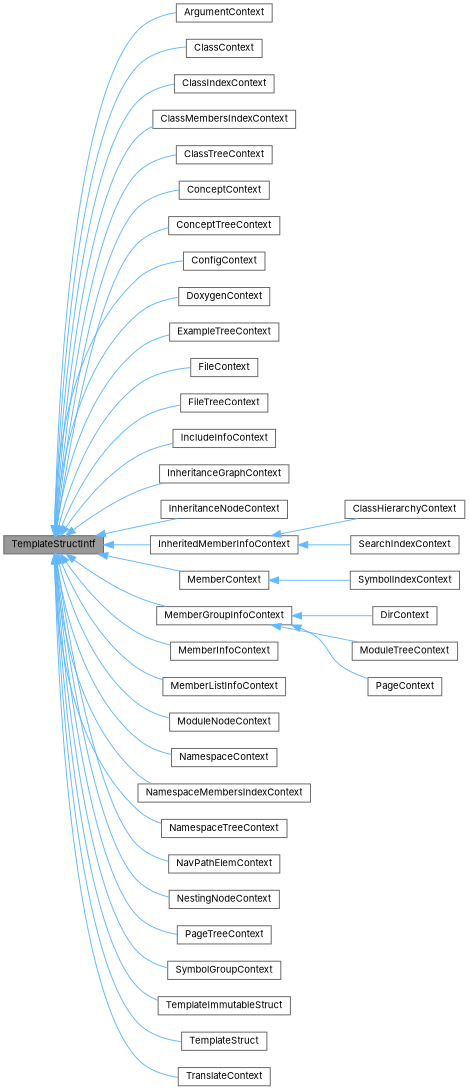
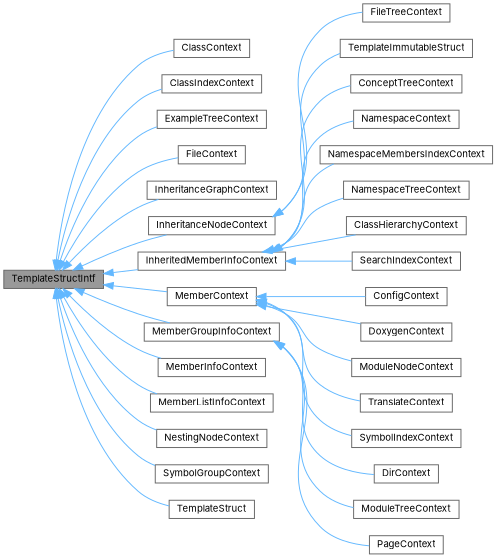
node "ArgumentContext": removed
node "ClassMembersIndexContext": removed
node "ClassTreeContext": removed
node "ConceptContext": removed
edge "ConfigContext" -> "TemplateStructIntf": now "ConfigContext" -> "MemberContext"
edge "ConceptTreeContext" -> "TemplateStructIntf": now "ConceptTreeContext" -> "InheritedMemberInfoContext"
edge "DoxygenContext" -> "TemplateStructIntf": now "DoxygenContext" -> "MemberContext"
node "IncludeInfoContext": removed
edge "FileTreeContext" -> "TemplateStructIntf": now "FileTreeContext" -> "InheritanceNodeContext"
edge "ModuleNodeContext" -> "TemplateStructIntf": now "ModuleNodeContext" -> "MemberContext"
edge "NamespaceContext" -> "TemplateStructIntf": now "NamespaceContext" -> "InheritedMemberInfoContext"
edge "NamespaceTreeContext" -> "TemplateStructIntf": now "NamespaceTreeContext" -> "InheritedMemberInfoContext"
edge "NamespaceMembersIndexContext" -> "TemplateStructIntf": now "NamespaceMembersIndexContext" -> "InheritedMemberInfoContext"
edge "TemplateImmutableStruct" -> "TemplateStructIntf": now "TemplateImmutableStruct" -> "InheritanceNodeContext"
node "NavPathElemContext": removed
edge "TranslateContext" -> "TemplateStructIntf": now "TranslateContext" -> "MemberContext"
node "PageTreeContext": removed
